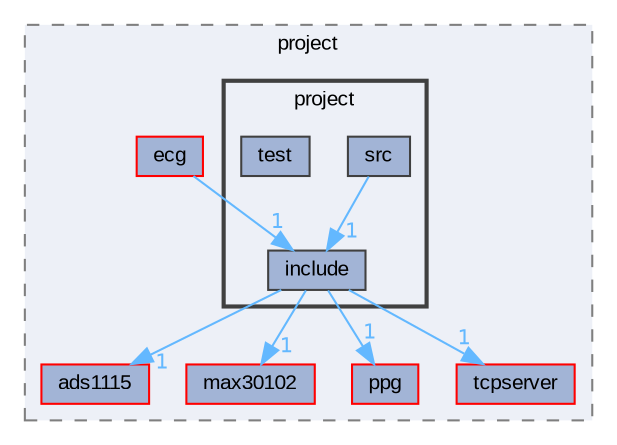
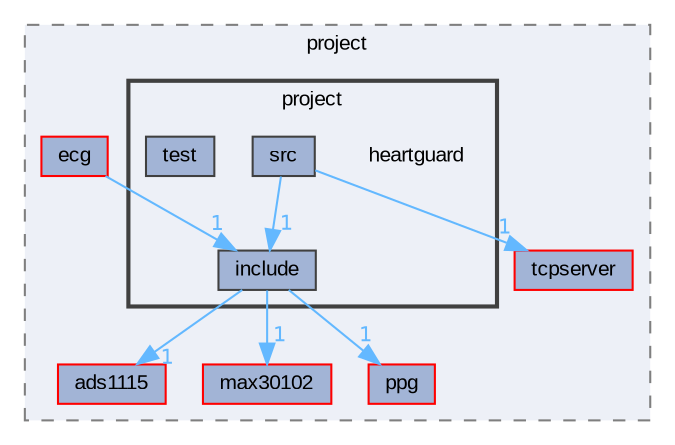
node "heartguard": added
edge "include" -> "tcpserver": now "src" -> "tcpserver"
